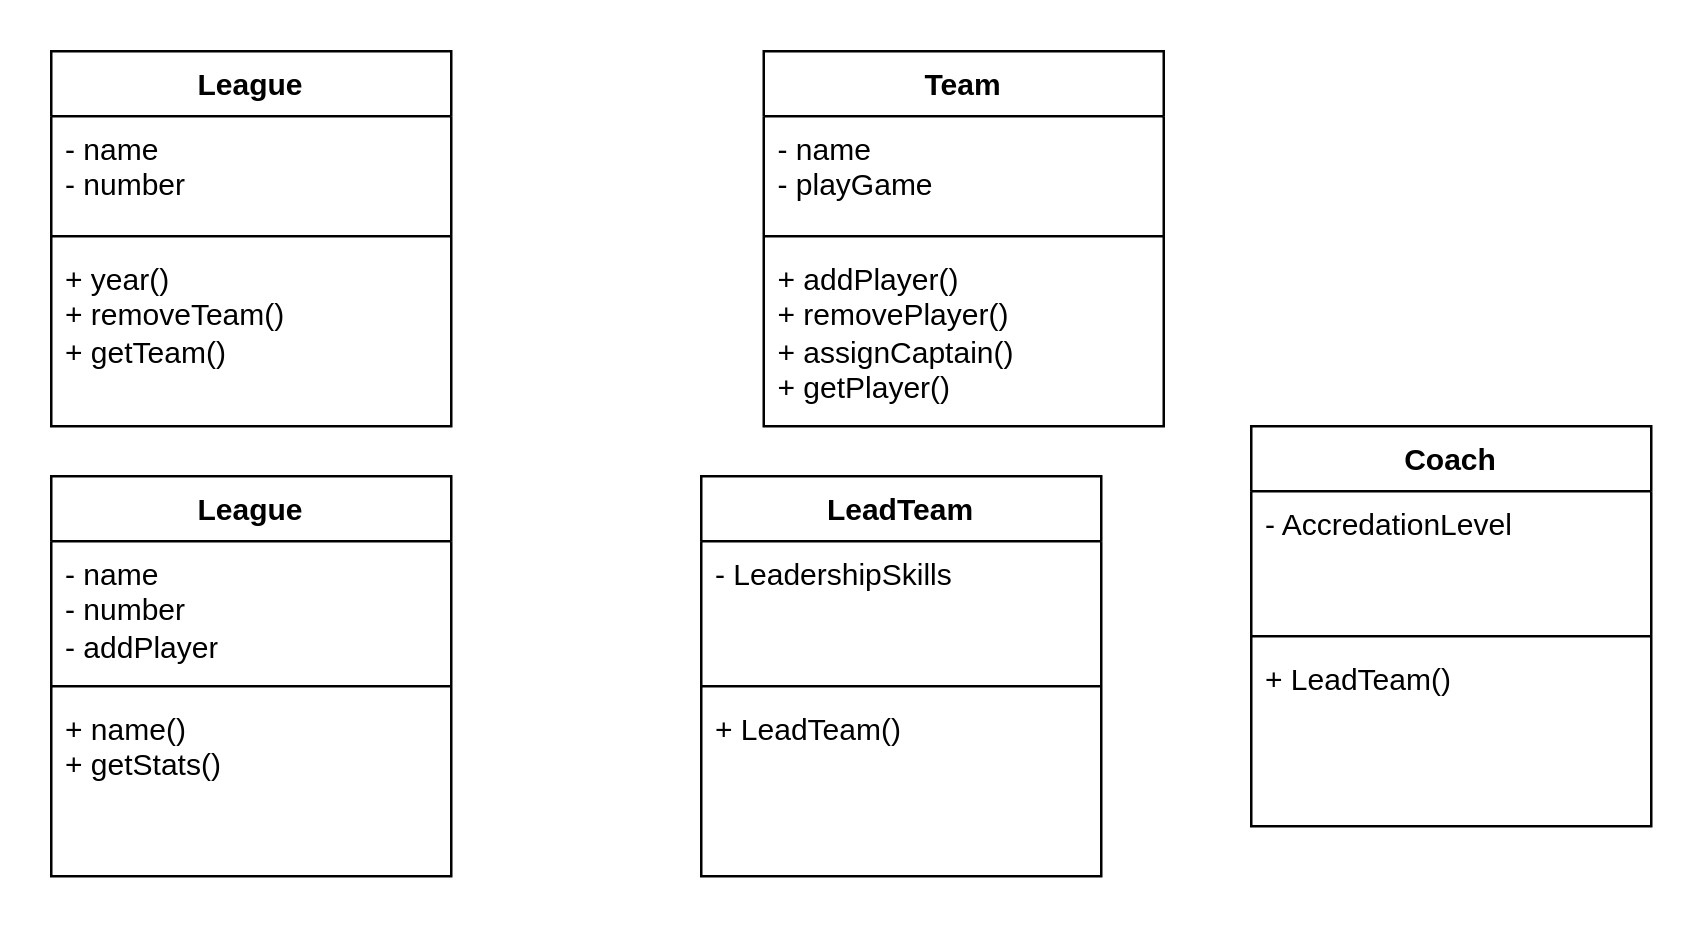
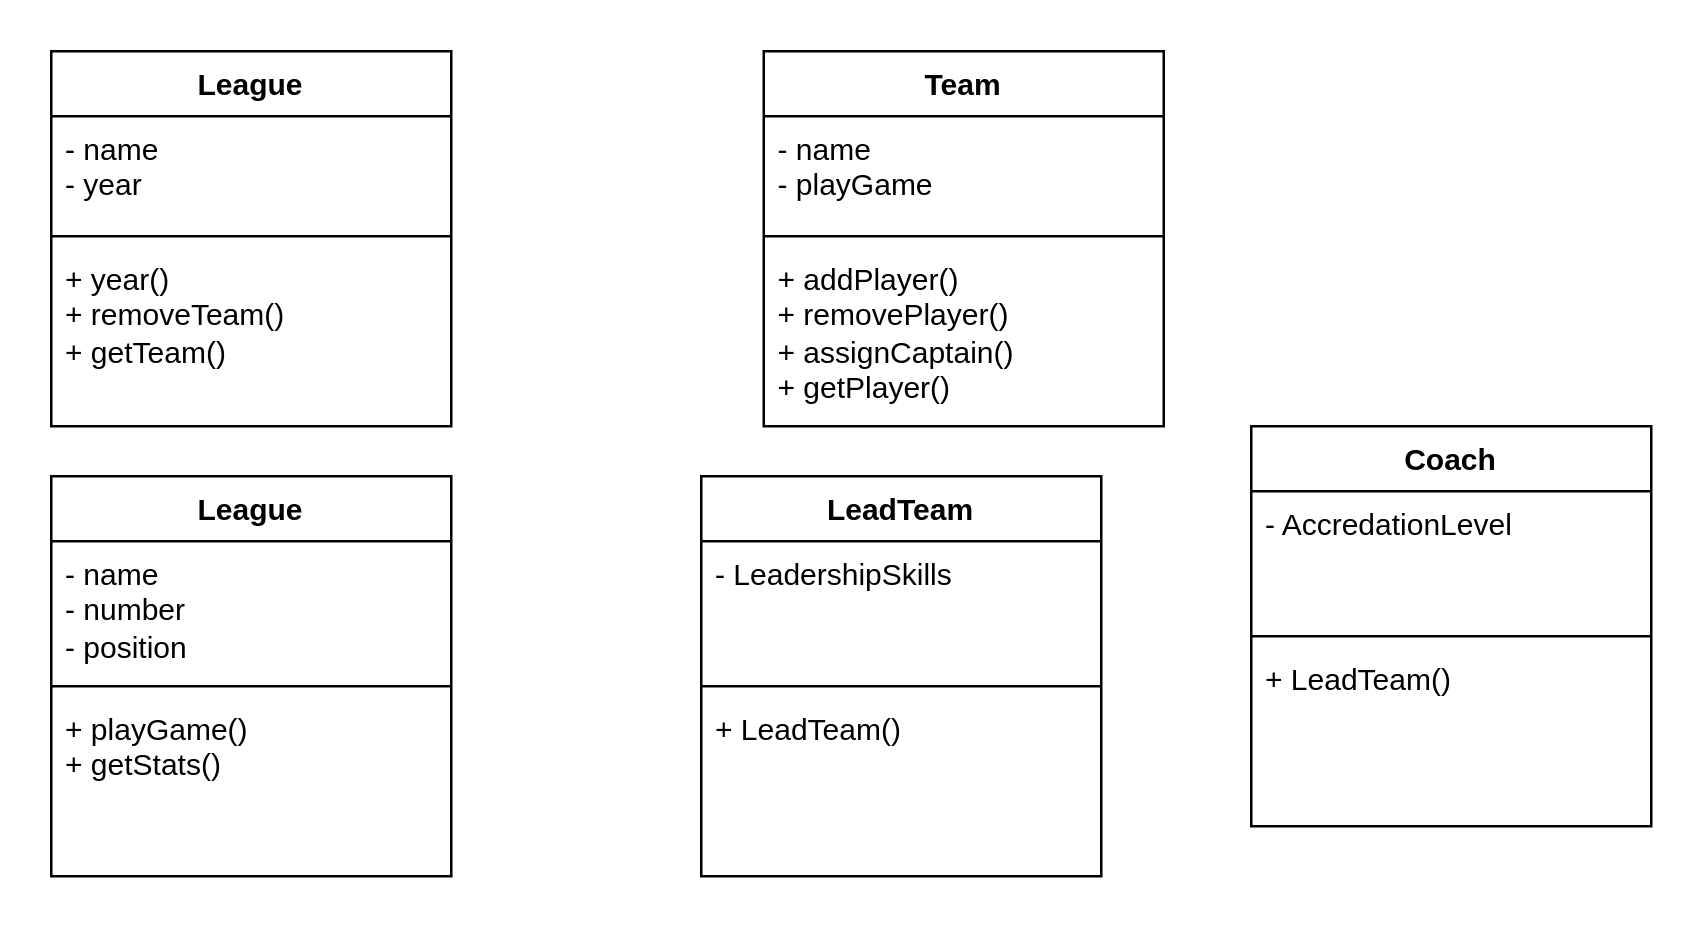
node "- name - number": label "- name - number" -> "- name - year"
node "- name - number - addPlayer": label "- name - number - addPlayer" -> "- name - number - position"
node "+ name() + getStats()": label "+ name() + getStats()" -> "+ playGame() + getStats()"
